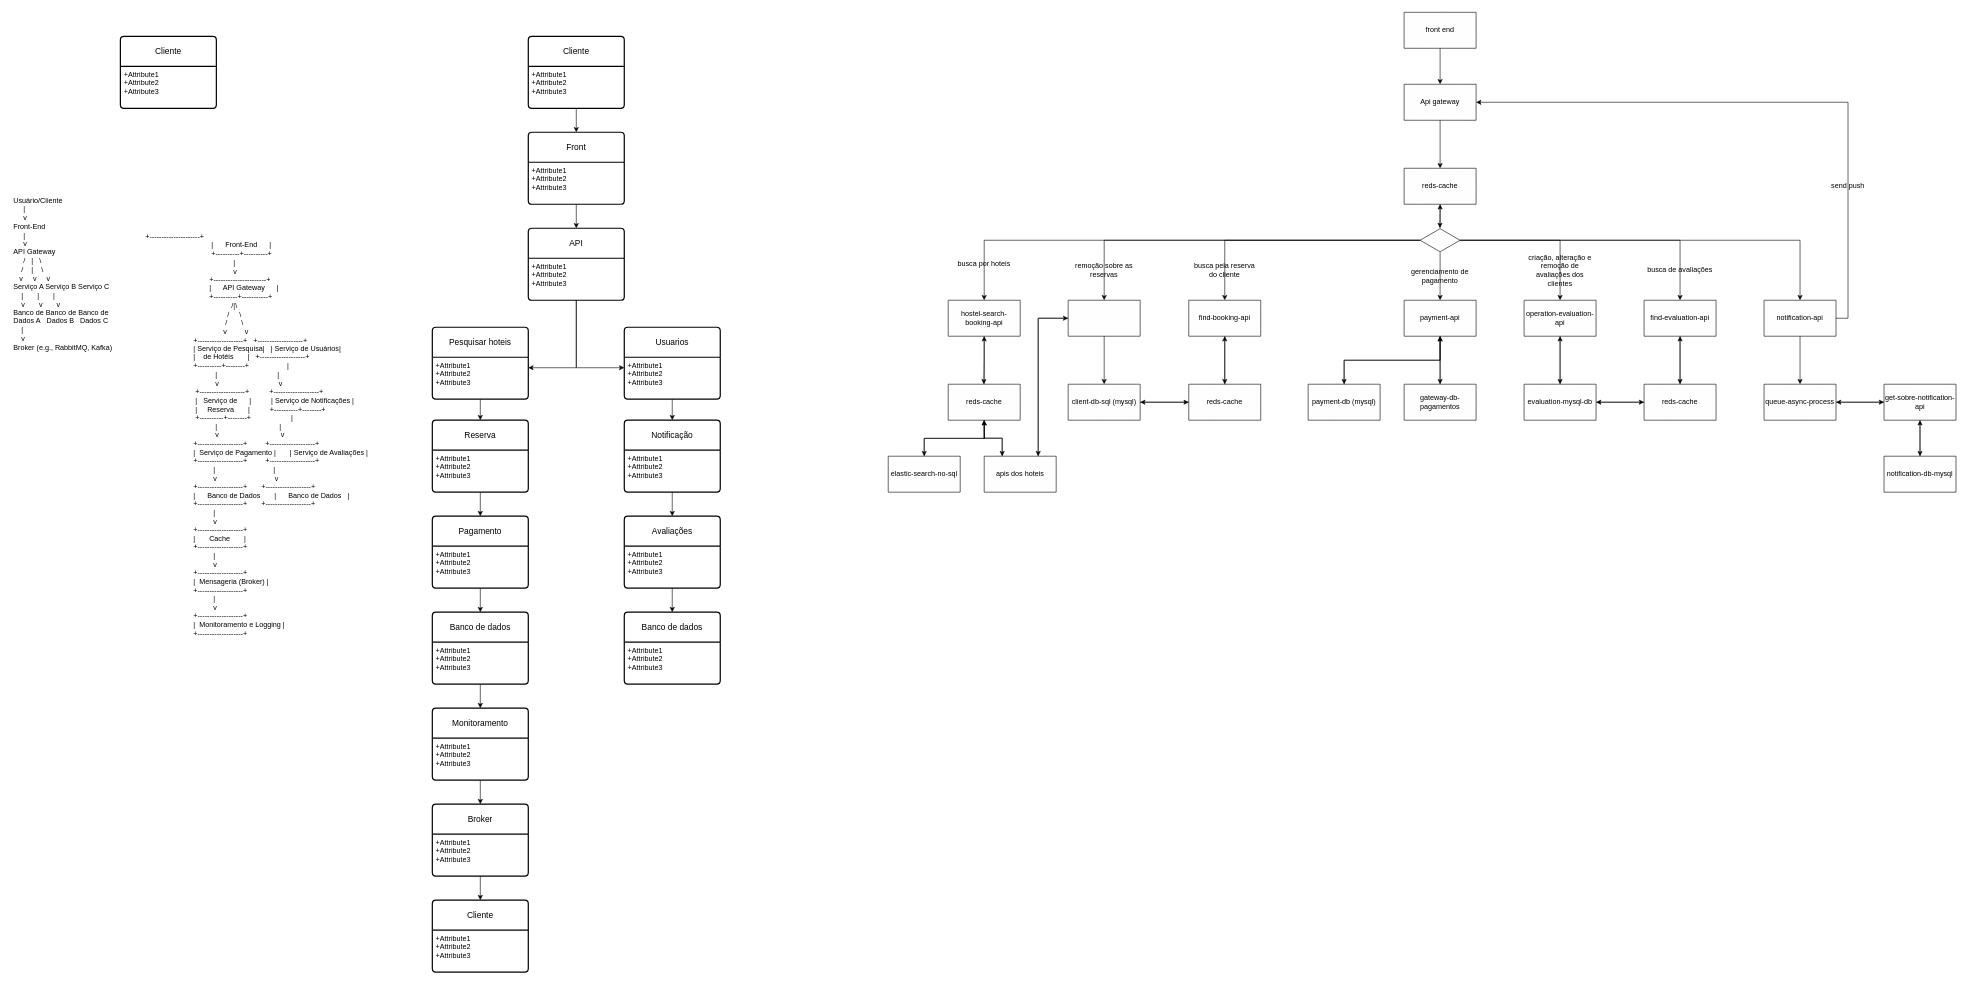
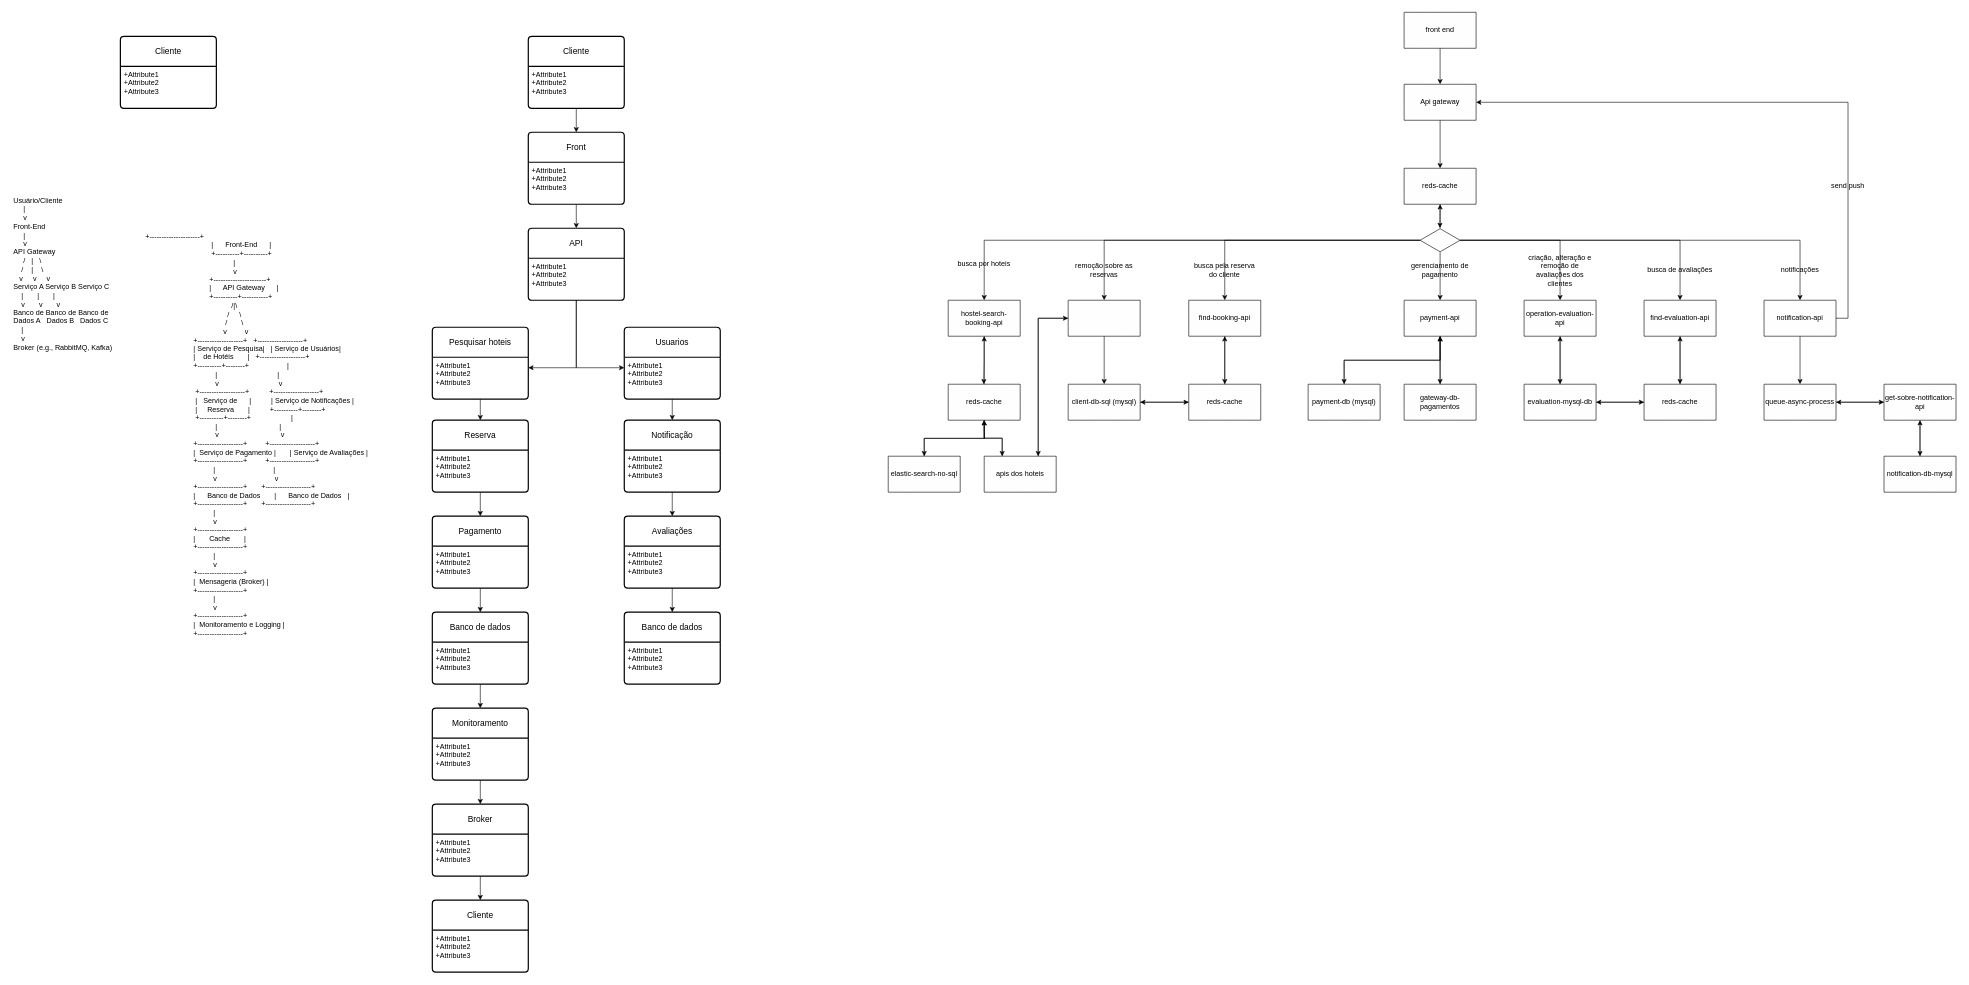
node "notificações": added
node "gerenciamento de pagamento": moved (1440, 276) -> (1440, 270)
